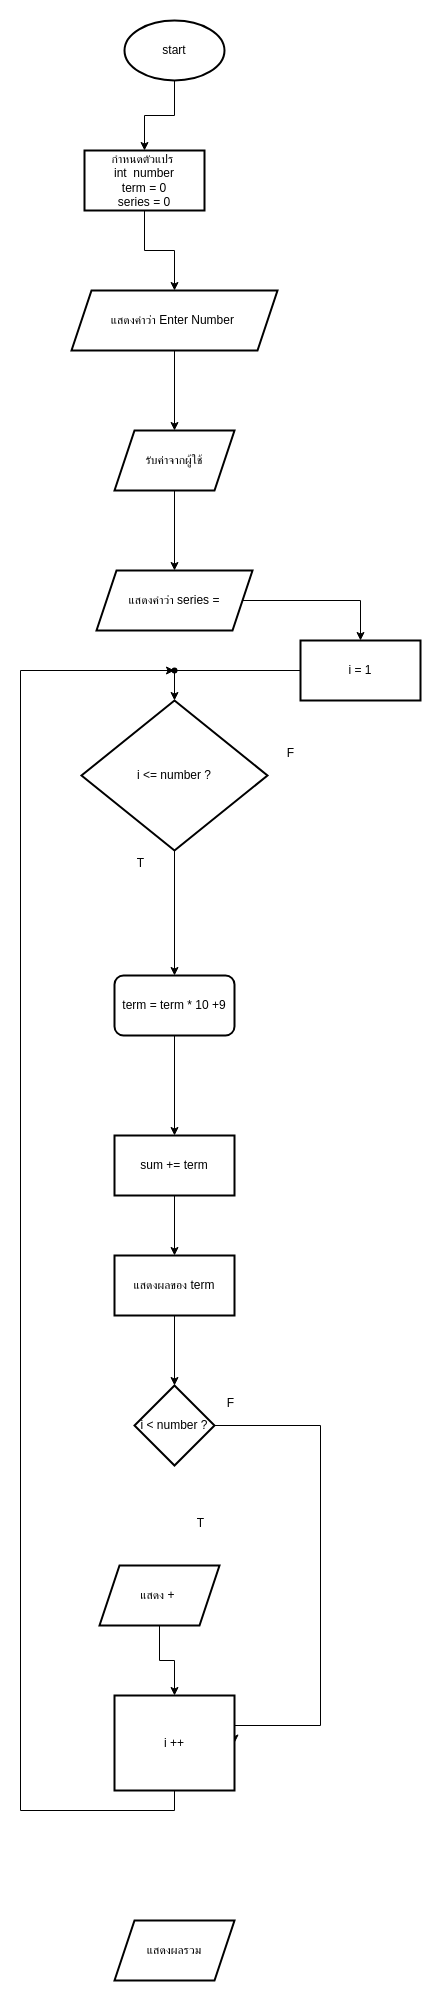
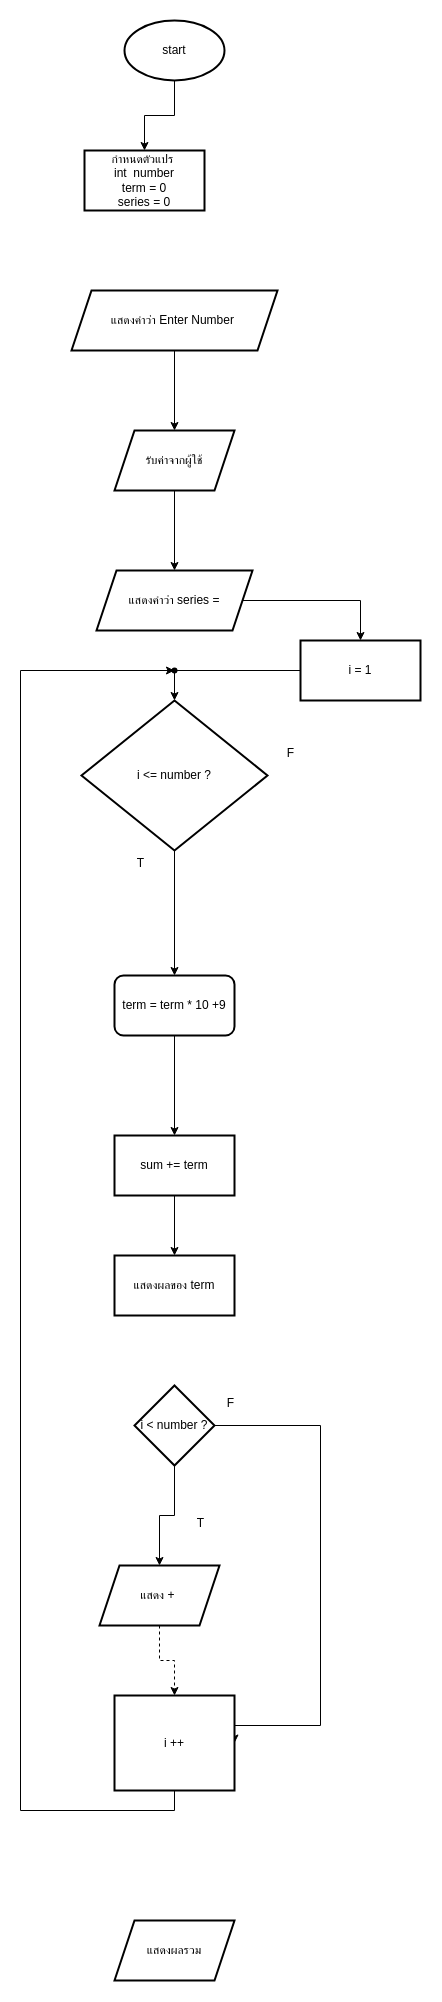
edge "กำหนดตัวแปร int number term = 0 series = 0" -> "แสดงคำว่า Enter Number": removed
edge "แสดงผลของ term" -> "i < number ?": removed
edge "i < number ?" -> "แสดง +": added
edge "แสดง +" -> "i ++": style solid -> dashed
